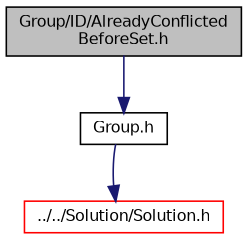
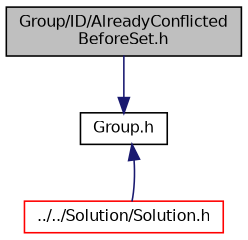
edge "Group.h" -> "../../Solution/Solution.h": reversed
